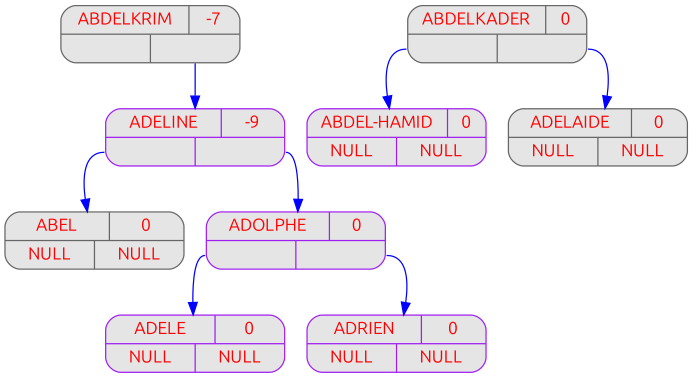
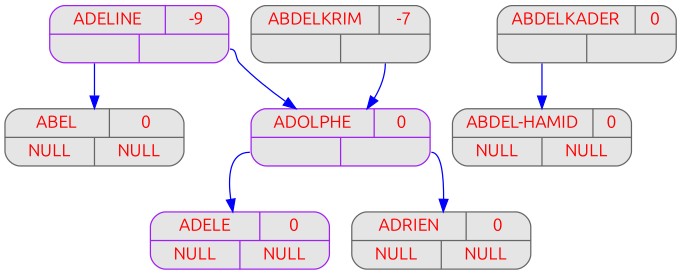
edge "ABDELKRIM" -> "ADELINE": now "ABDELKRIM" -> "ADOLPHE"
node "ABDEL-HAMID": color purple -> gray40
node "ADELAIDE": removed
node "ADRIEN": color purple -> gray40
